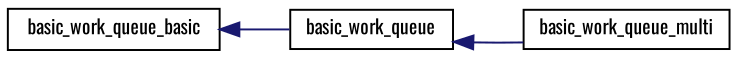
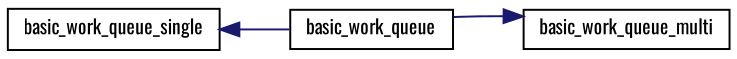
node "basic_work_queue_basic": label "basic_work_queue_basic" -> "basic_work_queue_single"
edge "basic_work_queue_multi" -> "basic_work_queue": reversed
